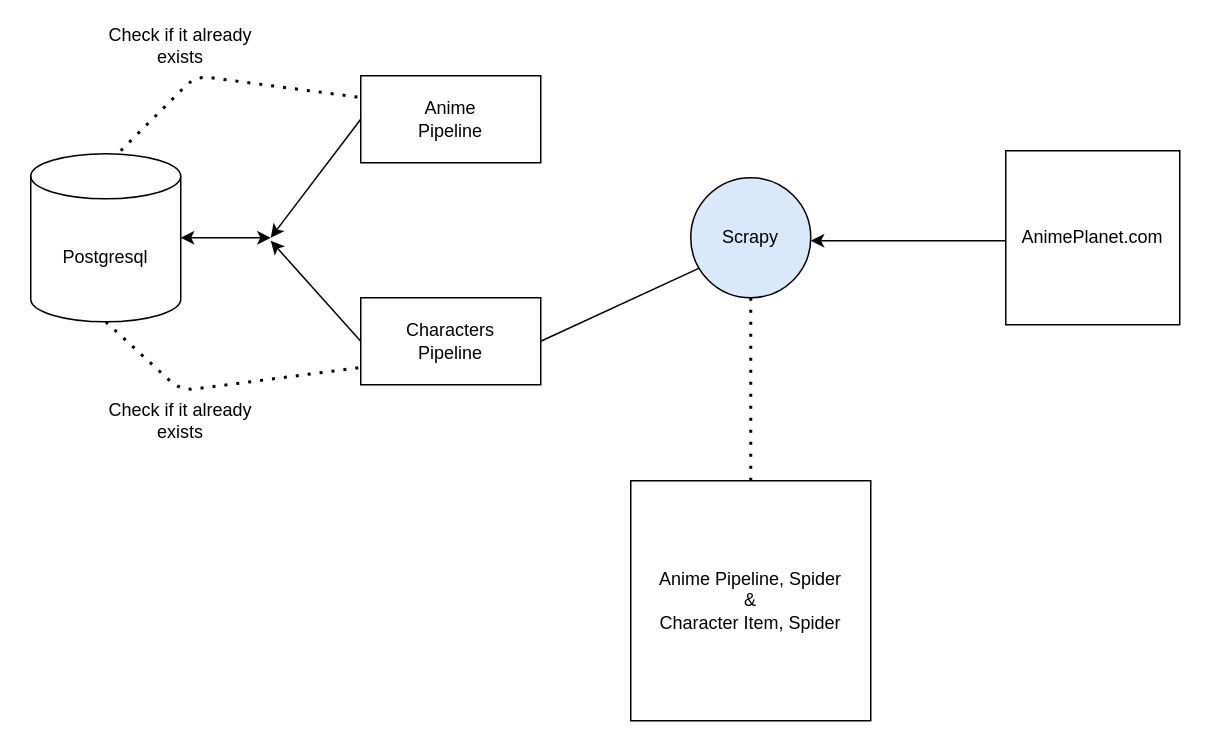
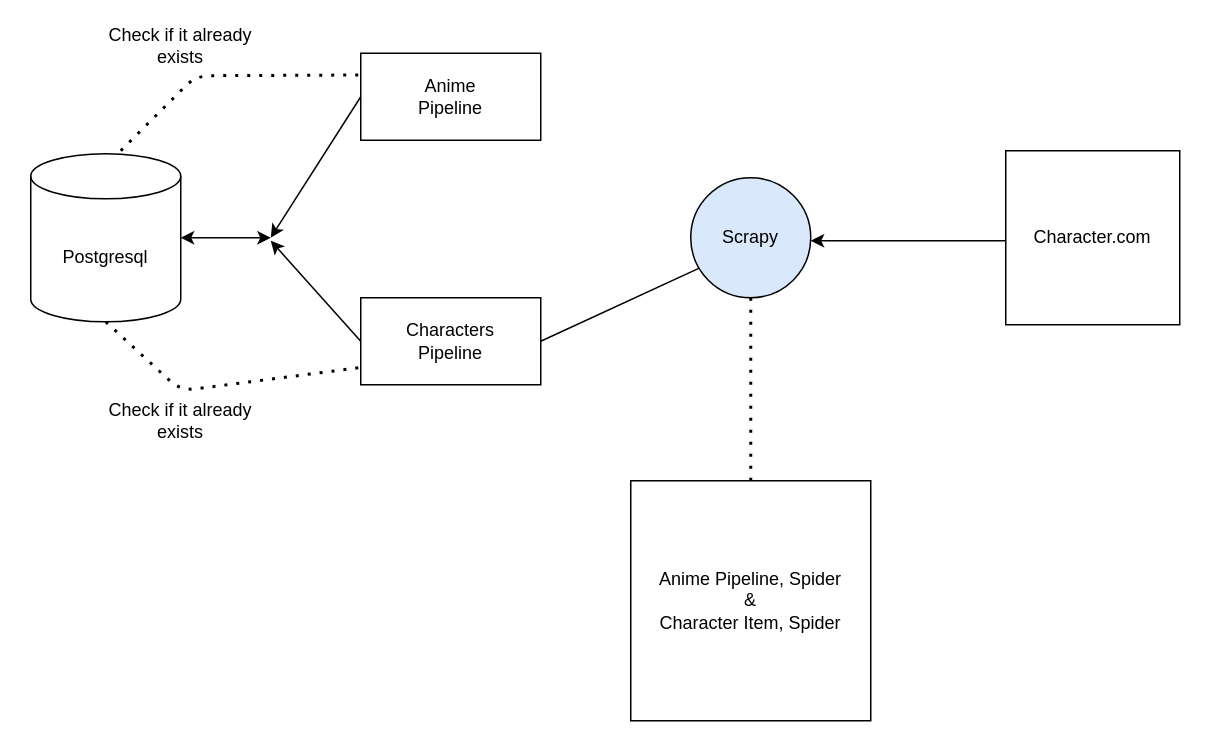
node "Anime Pipeline": moved (451, 119) -> (451, 97)
node "AnimePlanet.com": label "AnimePlanet.com" -> "Character.com"
